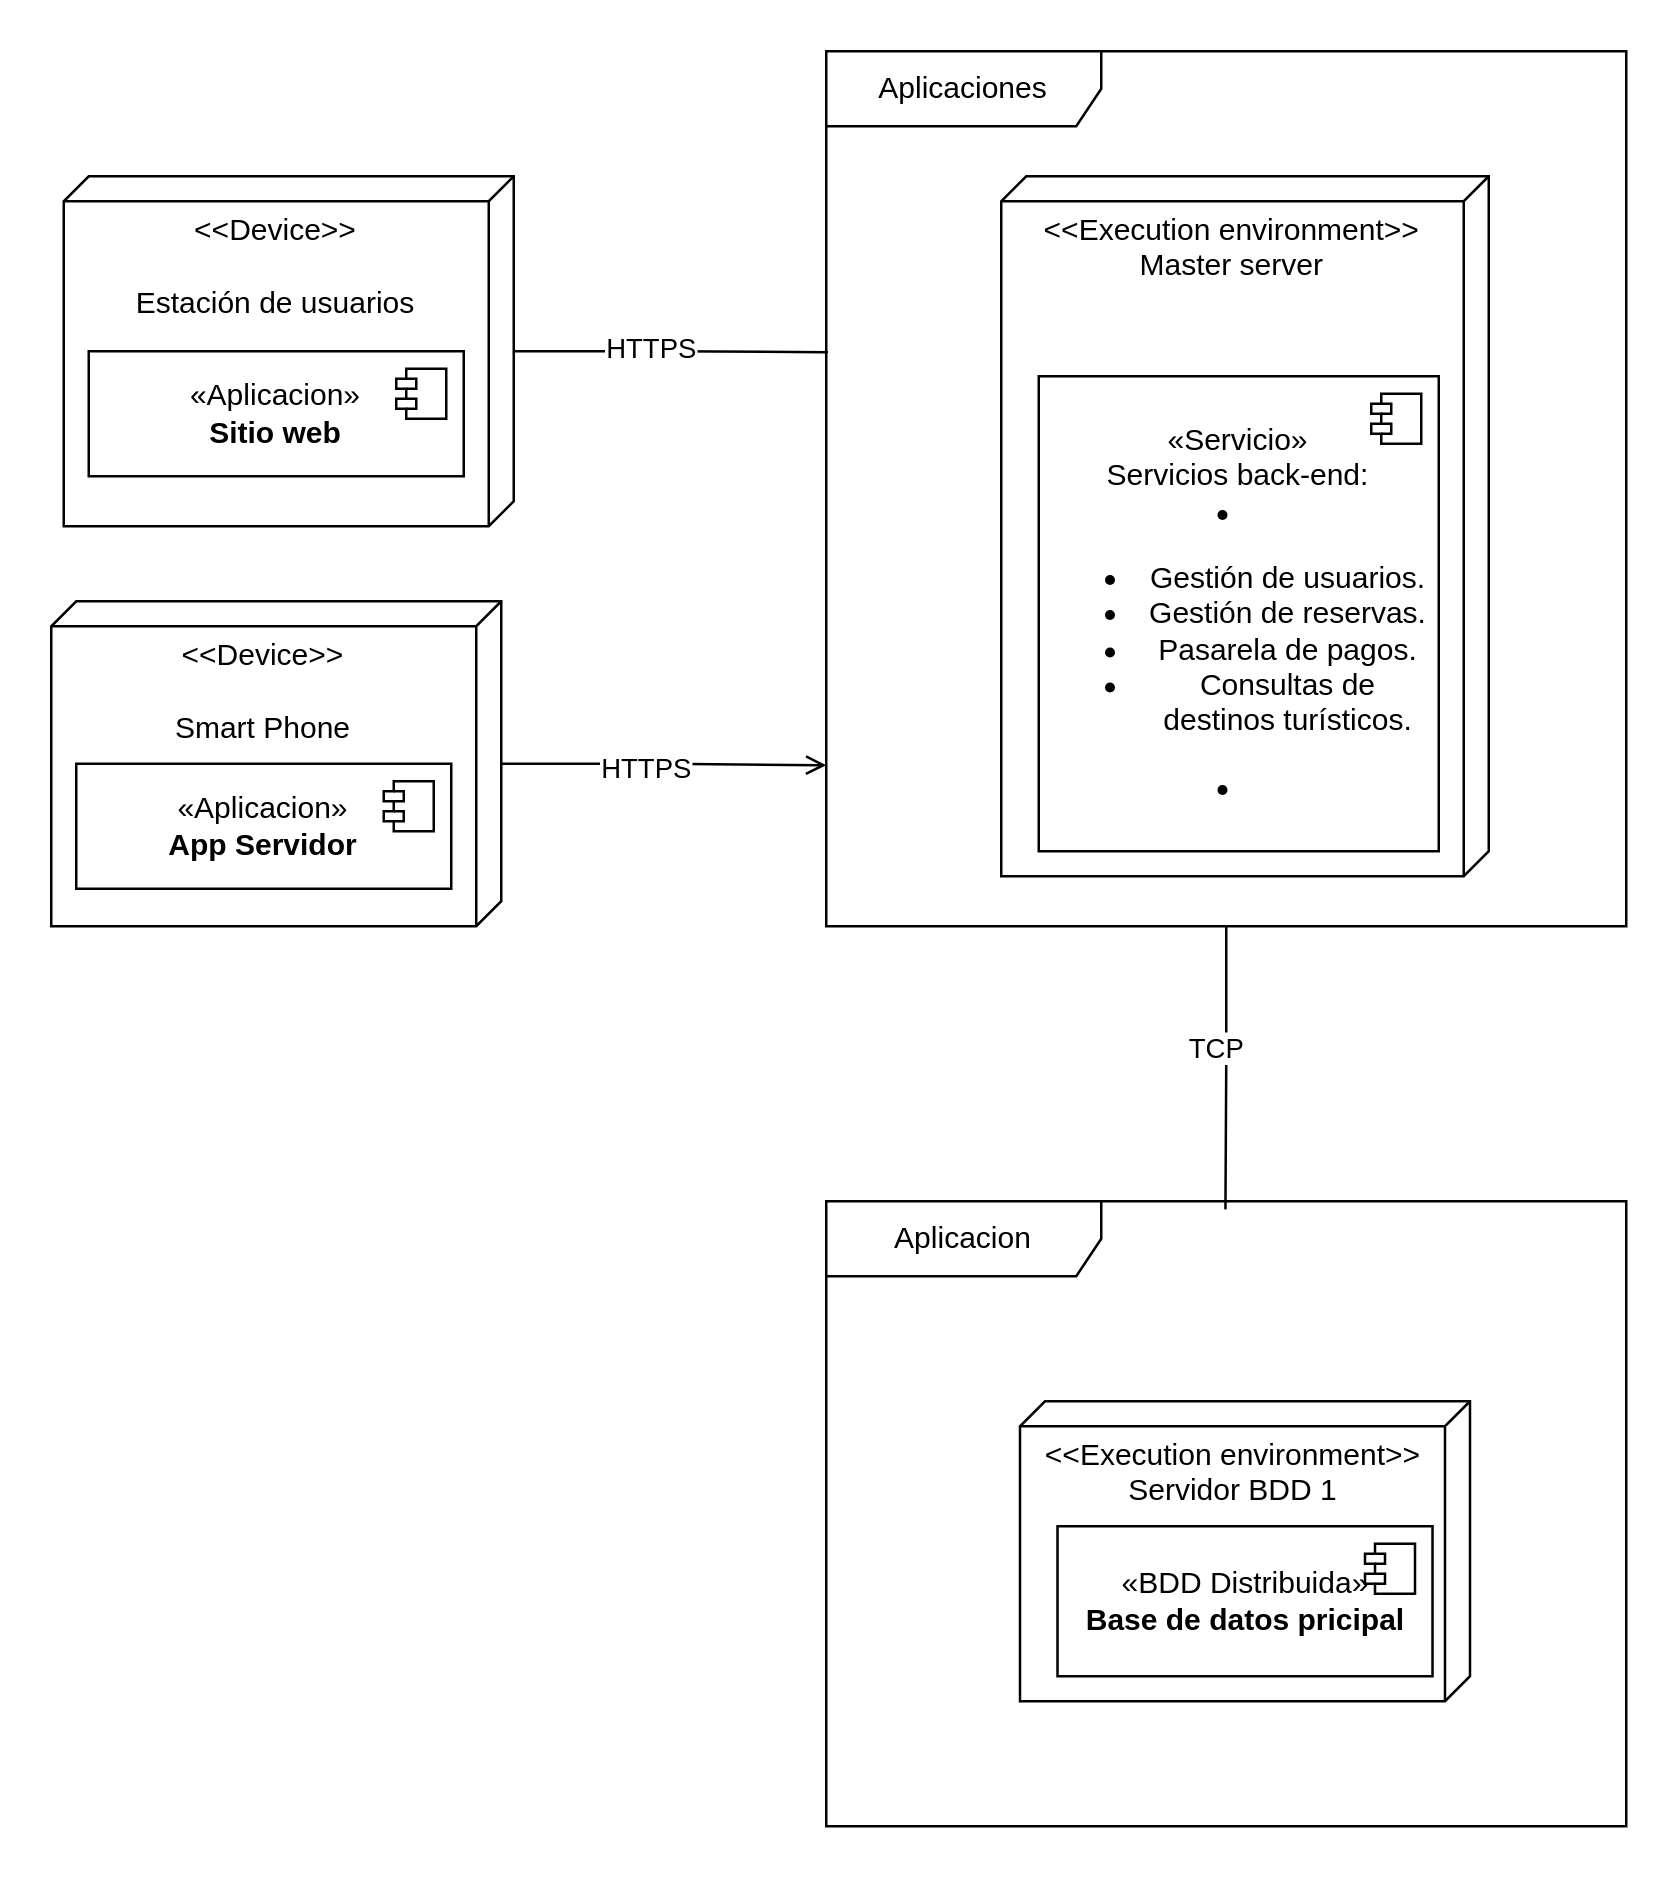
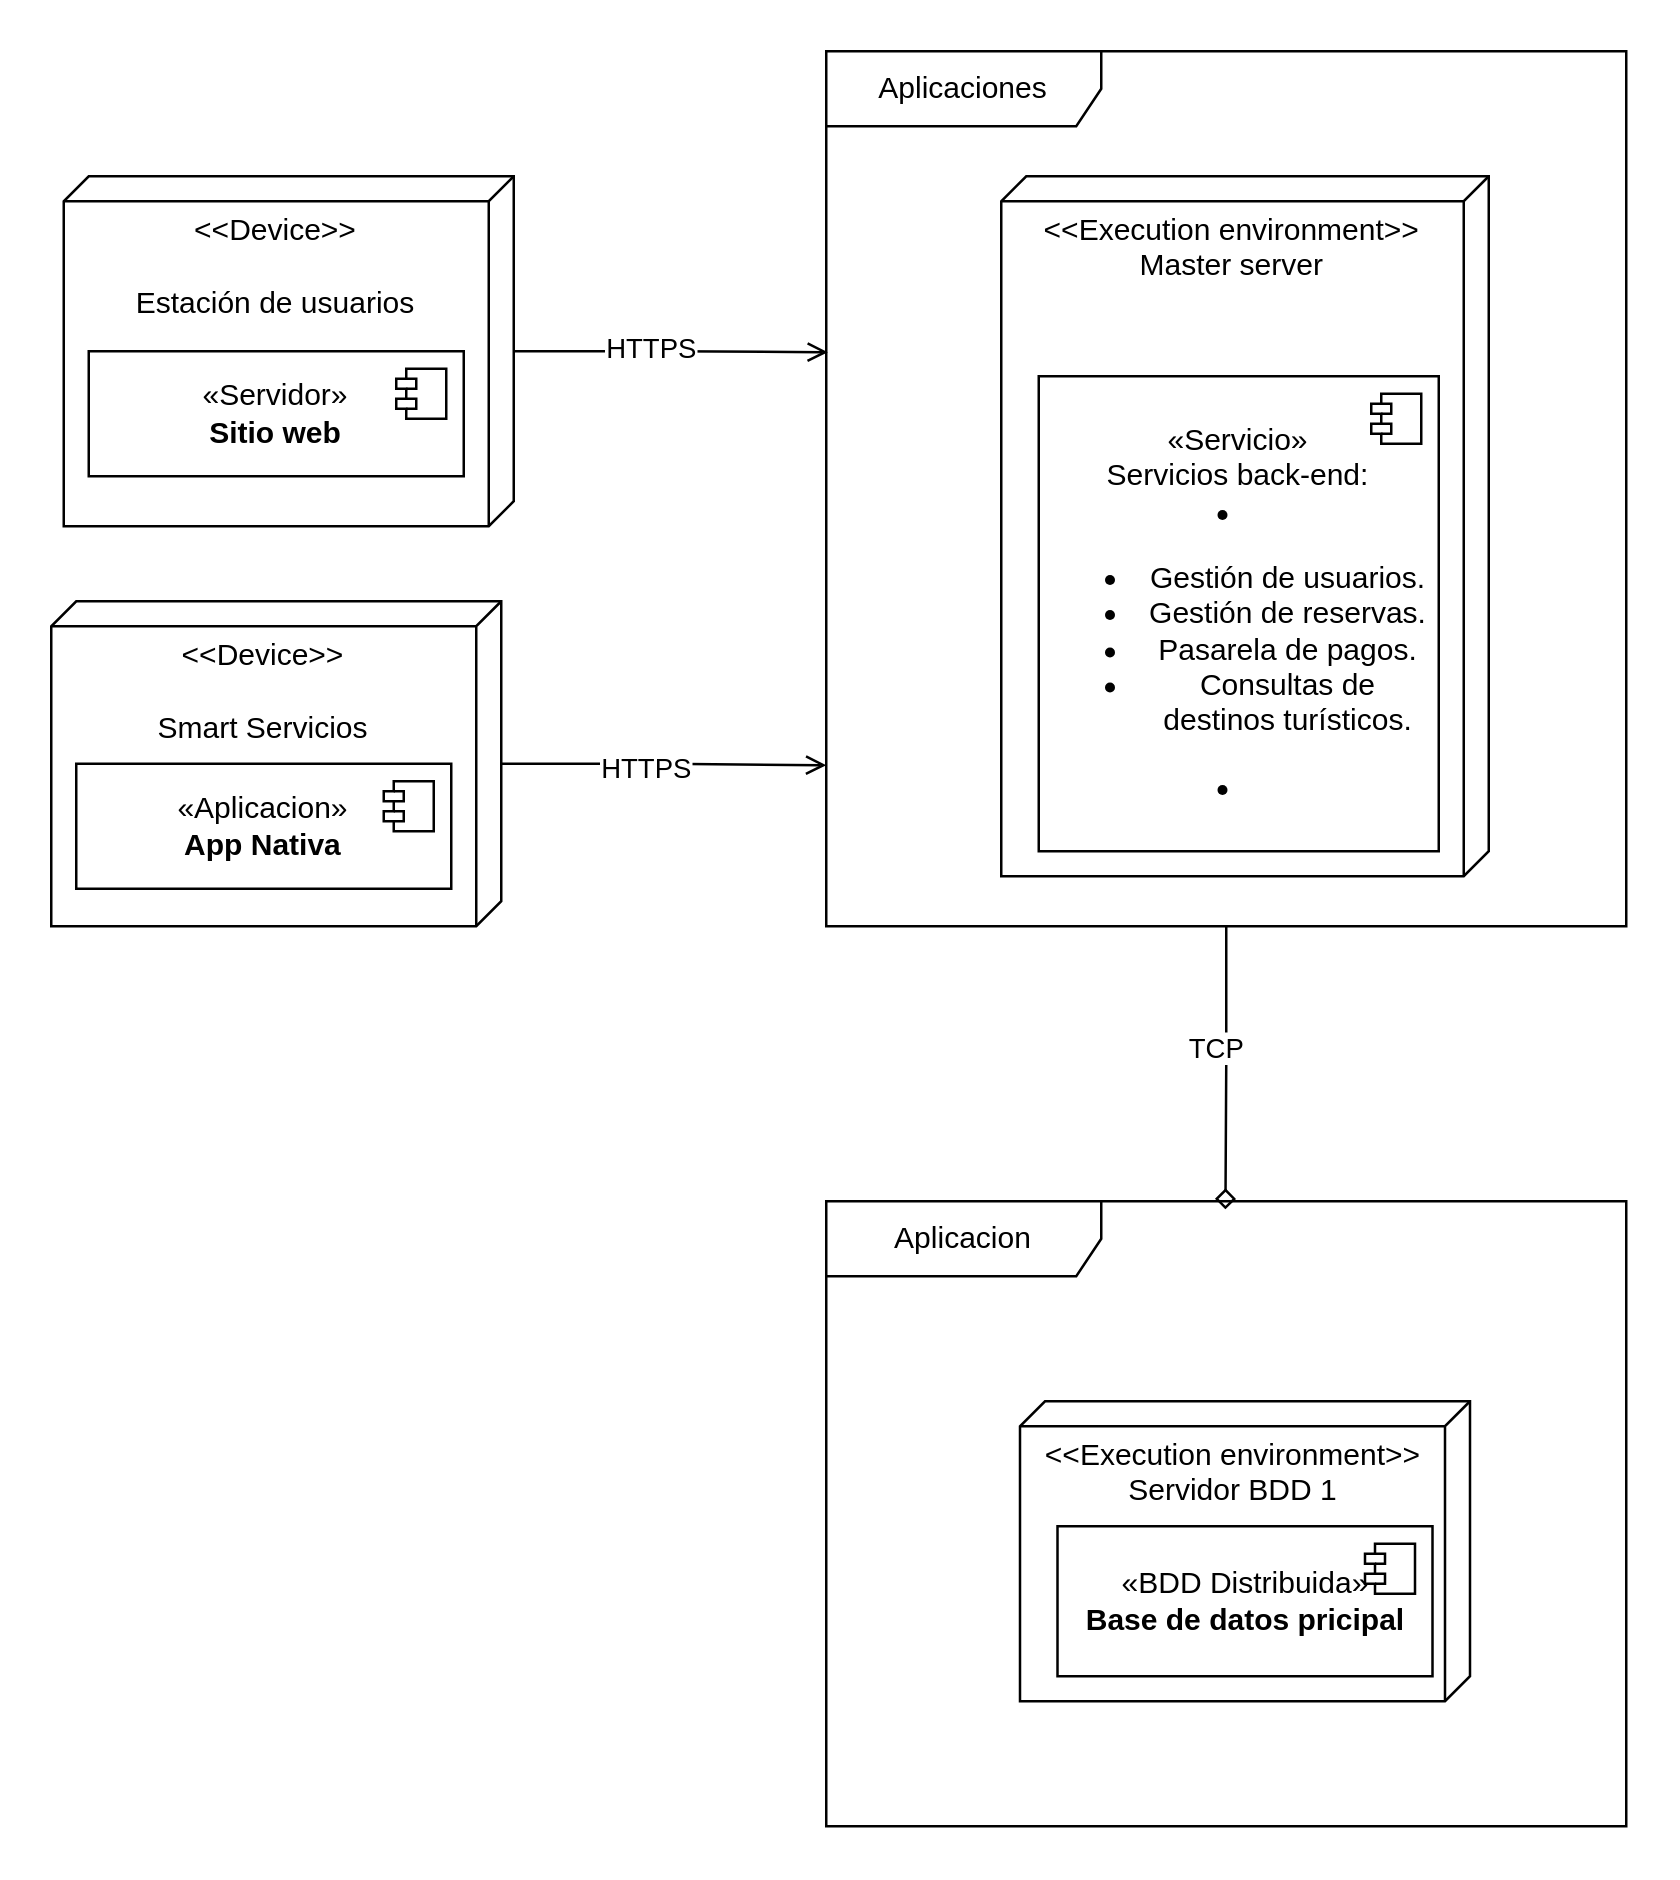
edge "<<Device>> Estación de usuarios" -- "Aplicaciones": arrowhead none -> open
node "«Aplicacion» Sitio web": label "«Aplicacion» Sitio web" -> "«Servidor» Sitio web"
node "<<Device>> Smart Phone": label "<<Device>> Smart Phone" -> "<<Device>> Smart Servicios"
node "«Aplicacion» App Servidor": label "«Aplicacion» App Servidor" -> "«Aplicacion» App Nativa"
edge "Aplicaciones" -- "Aplicacion": arrowhead none -> diamond
